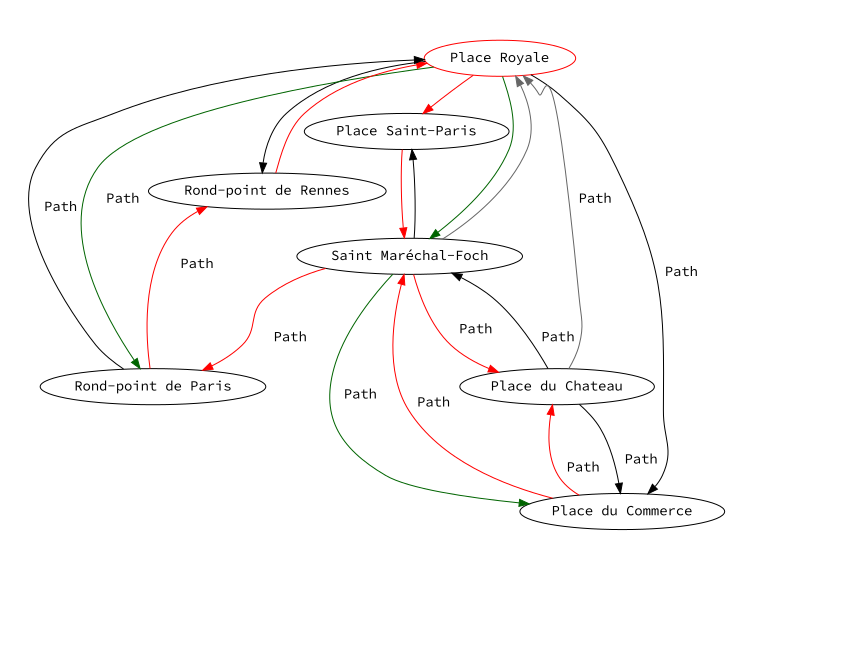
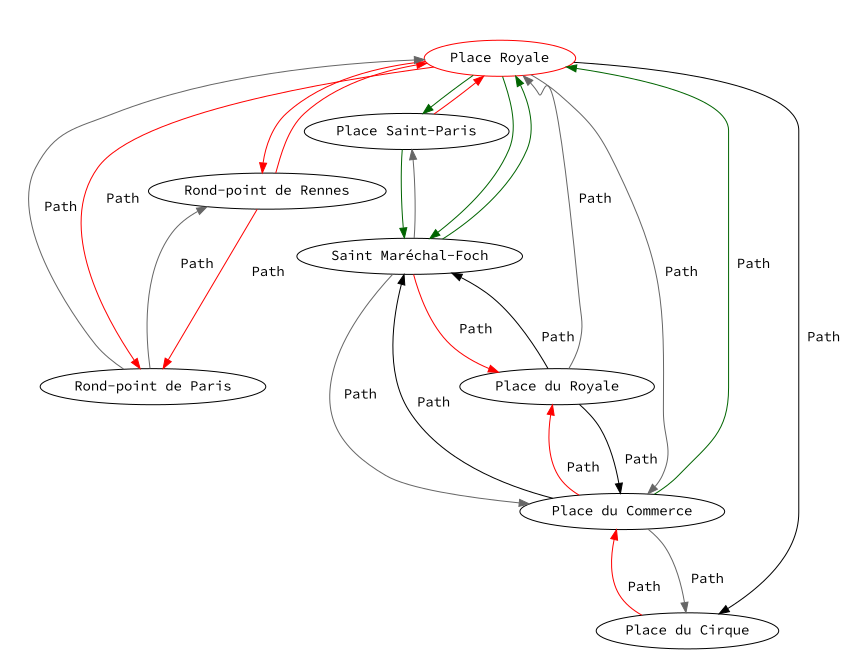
edge "Place Royale" -> "Place Saint-Paris": color red -> darkgreen
edge "Place Royale" -> "Rond-point de Rennes": color black -> red
edge "Place Saint-Paris" -> "Place Royale": added
edge "Rond-point de Paris" -> "Place Royale": color black -> gray40
edge "Place Royale" -> "Rond-point de Paris": color darkgreen -> red
edge "Saint Maréchal-Foch" -> "Place Royale": color gray40 -> darkgreen
edge "Place Saint-Paris" -> "Saint Maréchal-Foch": color red -> darkgreen
edge "Saint Maréchal-Foch" -> "Place Saint-Paris": color black -> gray40
edge "Place du Commerce" -> "Place Royale": added, label "Path"
edge "Place Royale" -> "Place du Commerce": color black -> gray40
edge "Rond-point de Paris" -> "Rond-point de Rennes": color red -> gray40
edge "Saint Maréchal-Foch" -> "Rond-point de Paris": now "Rond-point de Rennes" -> "Rond-point de Paris"
node "Place du Chateau": label "Place du Chateau" -> "Place du Royale"
edge "Place du Commerce" -> "Saint Maréchal-Foch": color red -> black
edge "Saint Maréchal-Foch" -> "Place du Commerce": color darkgreen -> gray40
node "Place du Cirque": added
